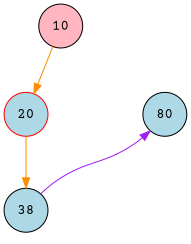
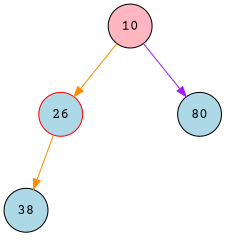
node "20": label "20" -> "26"
edge "38" -> "80": now "10" -> "80"
